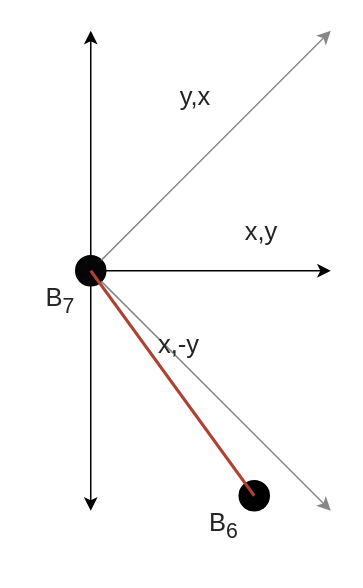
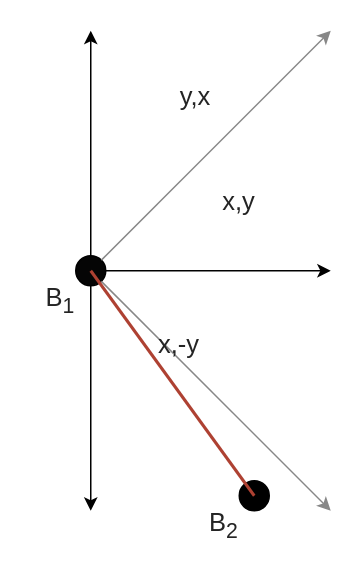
node "x,y": moved (262, 233) -> (239, 203)
node "B7": label "B7" -> "B1"
node "B6": label "B6" -> "B2"
